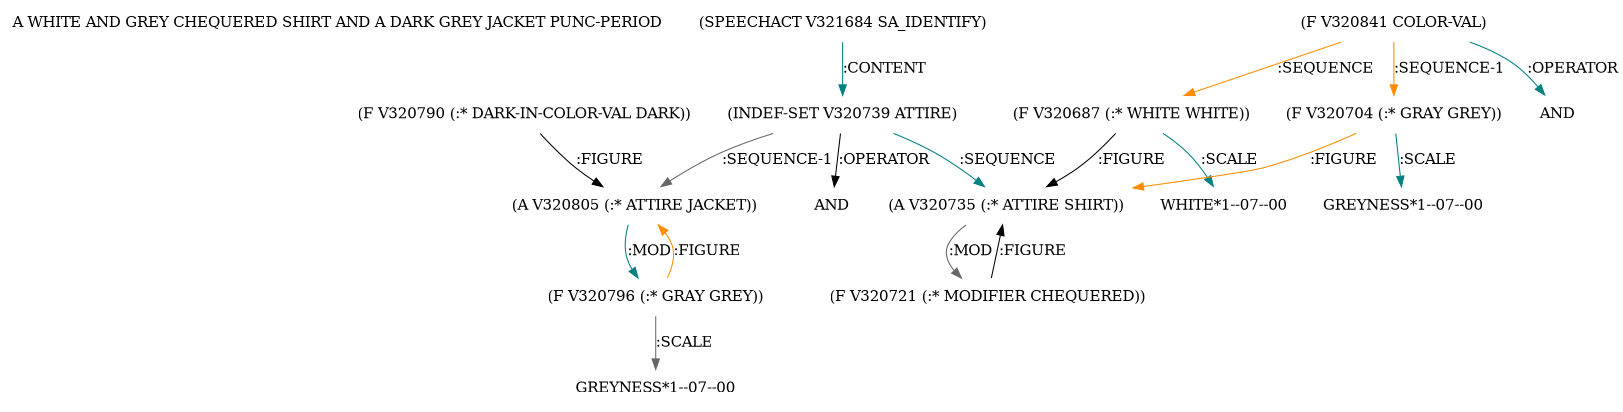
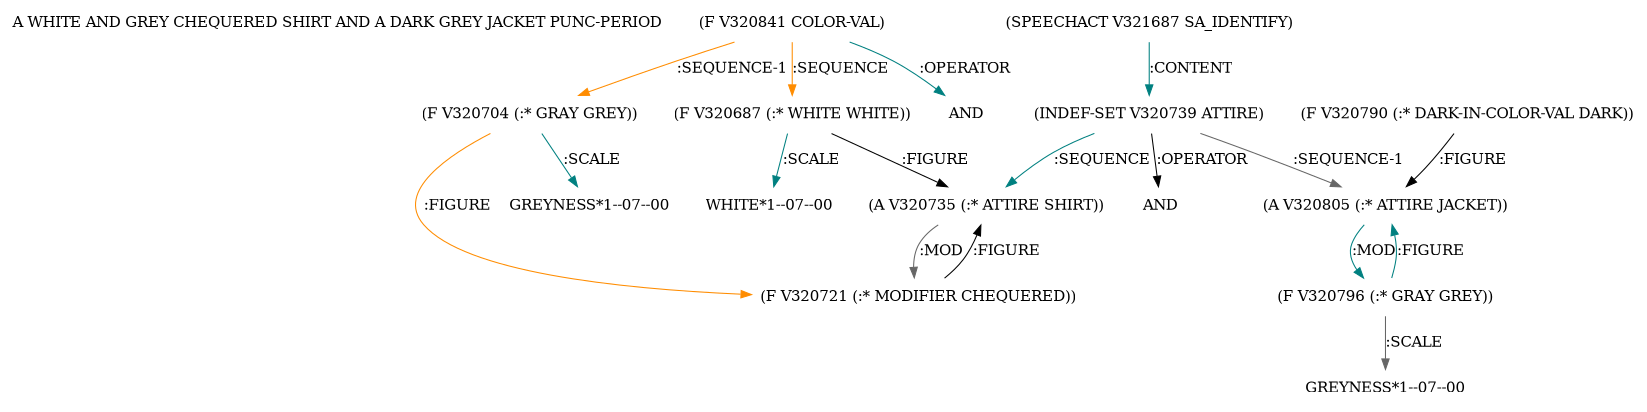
node "(SPEECHACT V321684 SA_IDENTIFY)": label "(SPEECHACT V321684 SA_IDENTIFY)" -> "(SPEECHACT V321687 SA_IDENTIFY)"
edge "(F V320704 (:* GRAY GREY))" -> "(A V320735 (:* ATTIRE SHIRT))": now "(F V320704 (:* GRAY GREY))" -> "(F V320721 (:* MODIFIER CHEQUERED))"
edge "(F V320796 (:* GRAY GREY))" -> "(A V320805 (:* ATTIRE JACKET))": color darkorange -> teal
